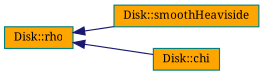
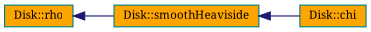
edge "Disk::chi" -> "Disk::rho": now "Disk::chi" -> "Disk::smoothHeaviside"
